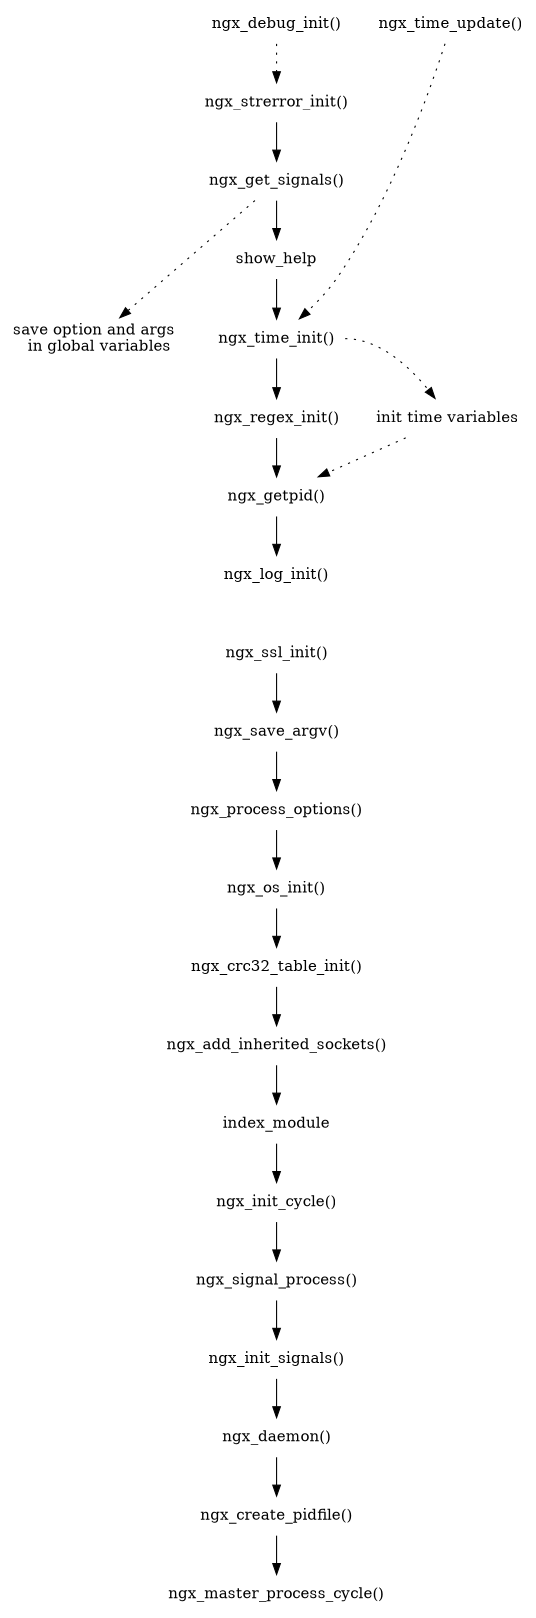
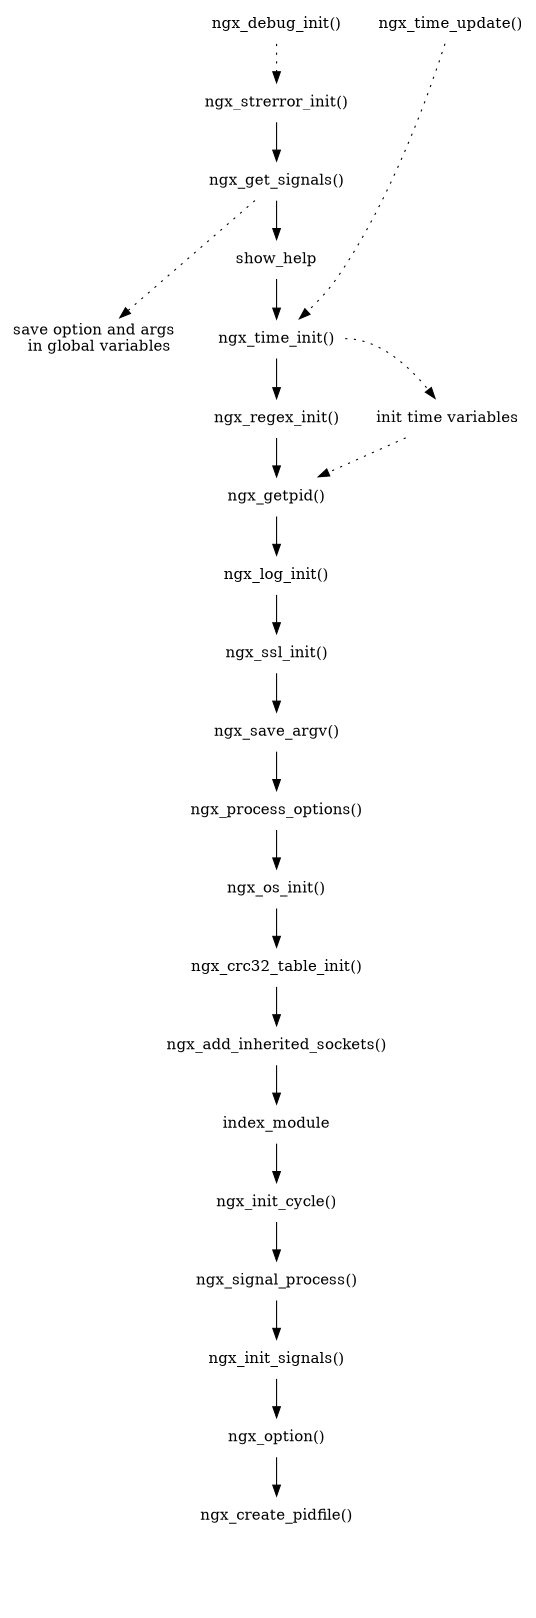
edge "ngx_log_init()" -> "ngx_ssl_init()": added
node "ngx_daemon()": label "ngx_daemon()" -> "ngx_option()"
node "ngx_master_process_cycle()": removed
